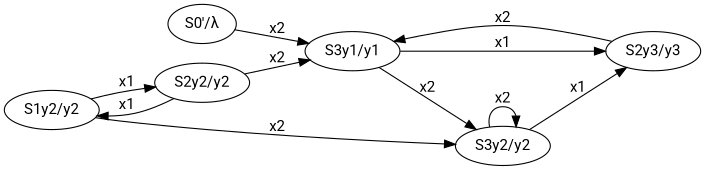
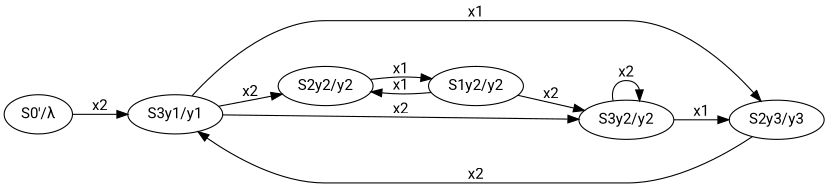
edge "S2y2/y2" -> "S3y1/y1": reversed
